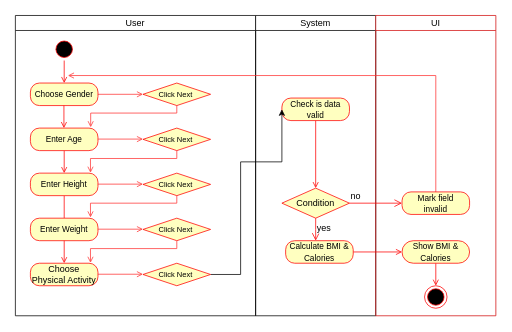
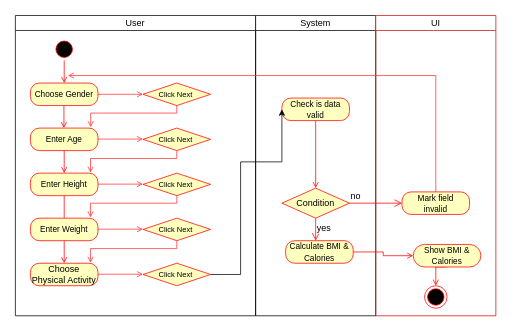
node "Show BMI & Calories": moved (435, 252) -> (447, 255)
